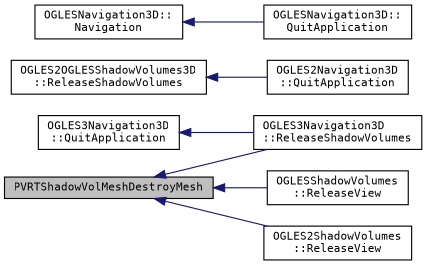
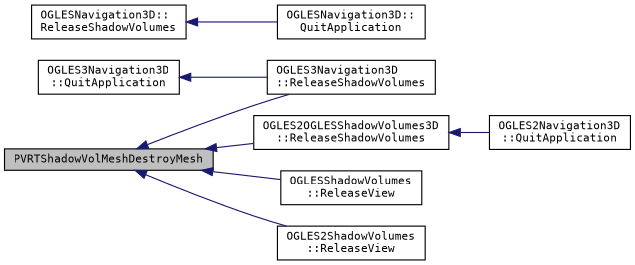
node "OGLESNavigation3D:: Navigation": label "OGLESNavigation3D:: Navigation" -> "OGLESNavigation3D:: ReleaseShadowVolumes"
edge "OGLES2OGLESShadowVolumes3D ::ReleaseShadowVolumes" -> "PVRTShadowVolMeshDestroyMesh": added
